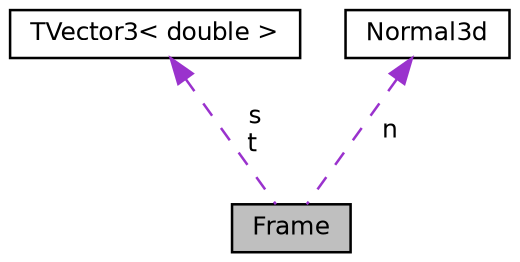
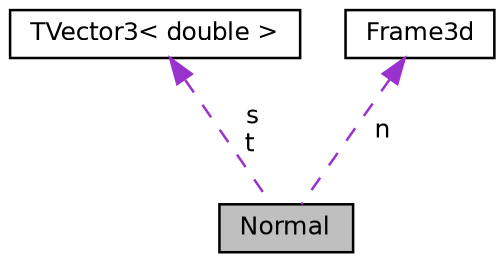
node "Normal3d": label "Normal3d" -> "Frame3d"
node "Frame": label "Frame" -> "Normal"
